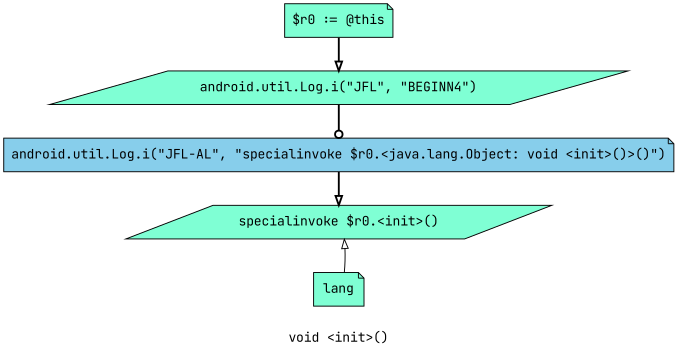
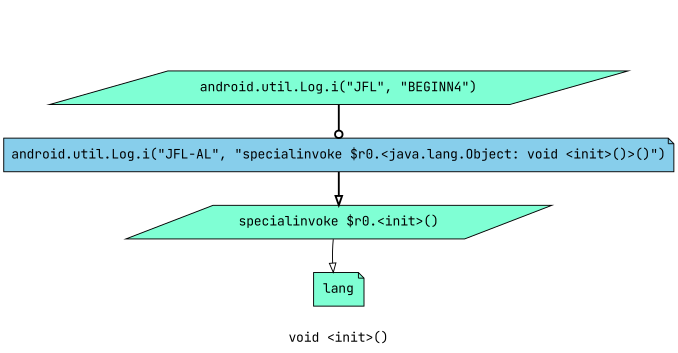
node "$r0 := @this": removed
edge "lang" -> "specialinvoke $r0.<init>()": reversed
